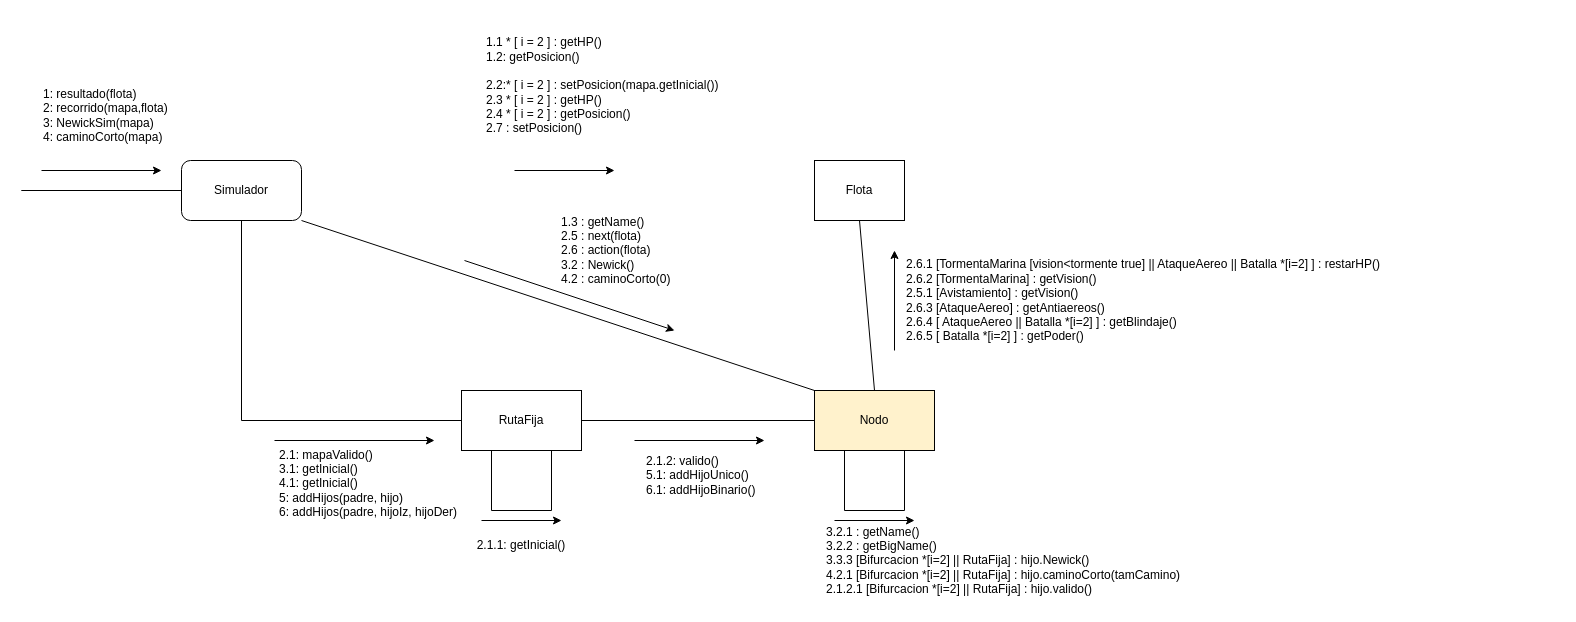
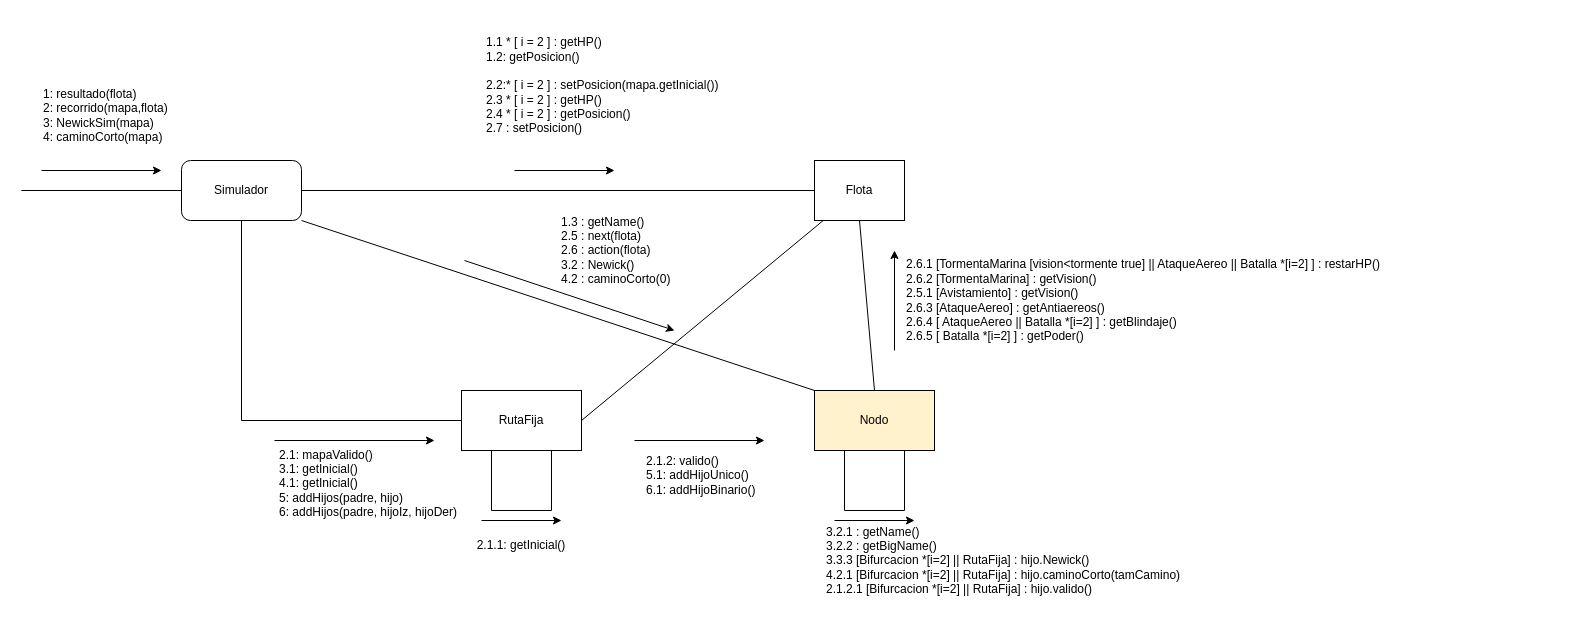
edge "Simulador" -- "Flota": added
edge "RutaFija" -- "Nodo": now "RutaFija" -- "Flota"
